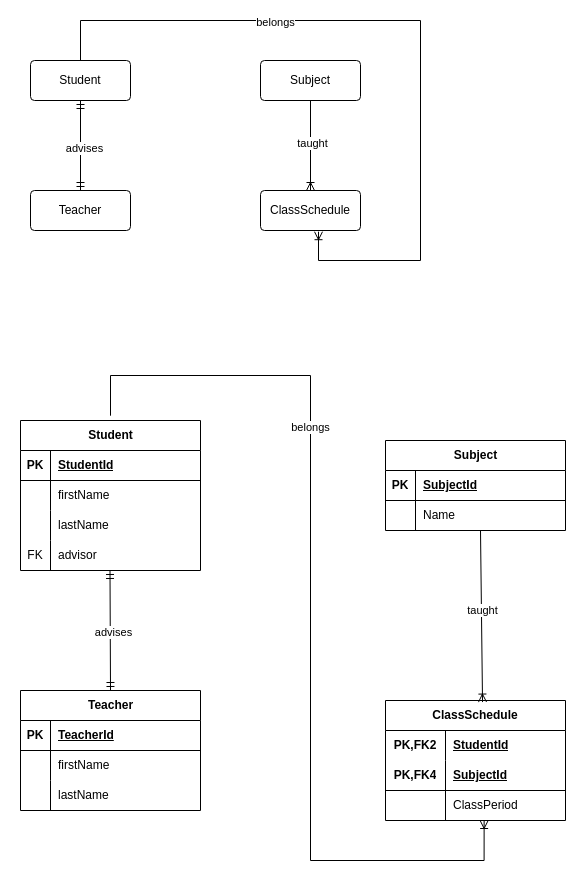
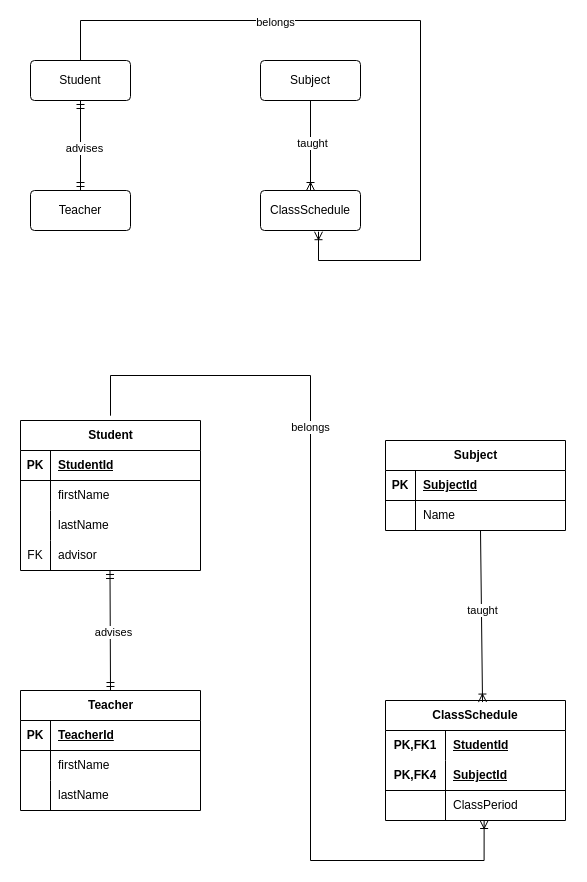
node "PK,FK2": label "PK,FK2" -> "PK,FK1"
